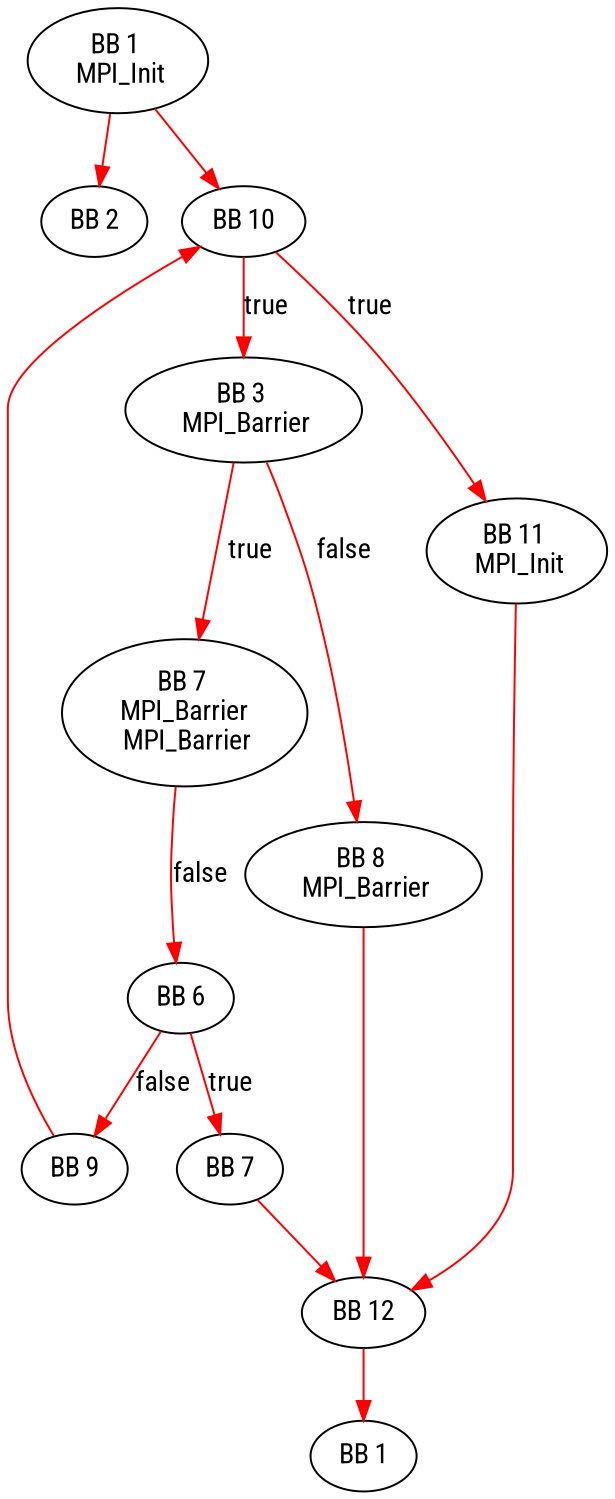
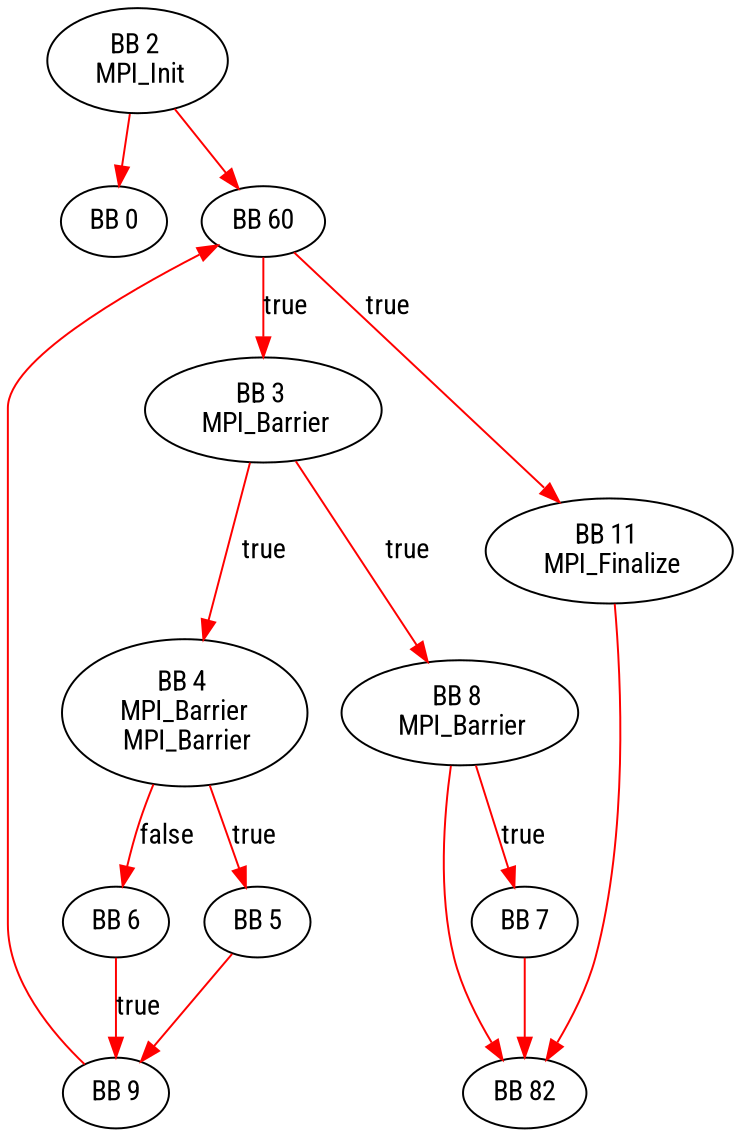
node "BB 1 MPI_Init": label "BB 1 MPI_Init" -> "BB 2 MPI_Init"
node "BB 2": label "BB 2" -> "BB 0"
node "BB 10": label "BB 10" -> "BB 60"
edge "BB 3 MPI_Barrier" -> "BB 8 MPI_Barrier": label "false" -> "true"
node "BB 11 MPI_Init": label "BB 11 MPI_Init" -> "BB 11 MPI_Finalize"
node "BB 7 MPI_Barrier MPI_Barrier": label "BB 7 MPI_Barrier MPI_Barrier" -> "BB 4 MPI_Barrier MPI_Barrier"
node "BB 5": added
edge "BB 6" -> "BB 7": now "BB 8 MPI_Barrier" -> "BB 7"
edge "BB 6" -> "BB 9": label "false" -> "true"
node "BB 12": label "BB 12" -> "BB 82"
node "BB 1": removed
